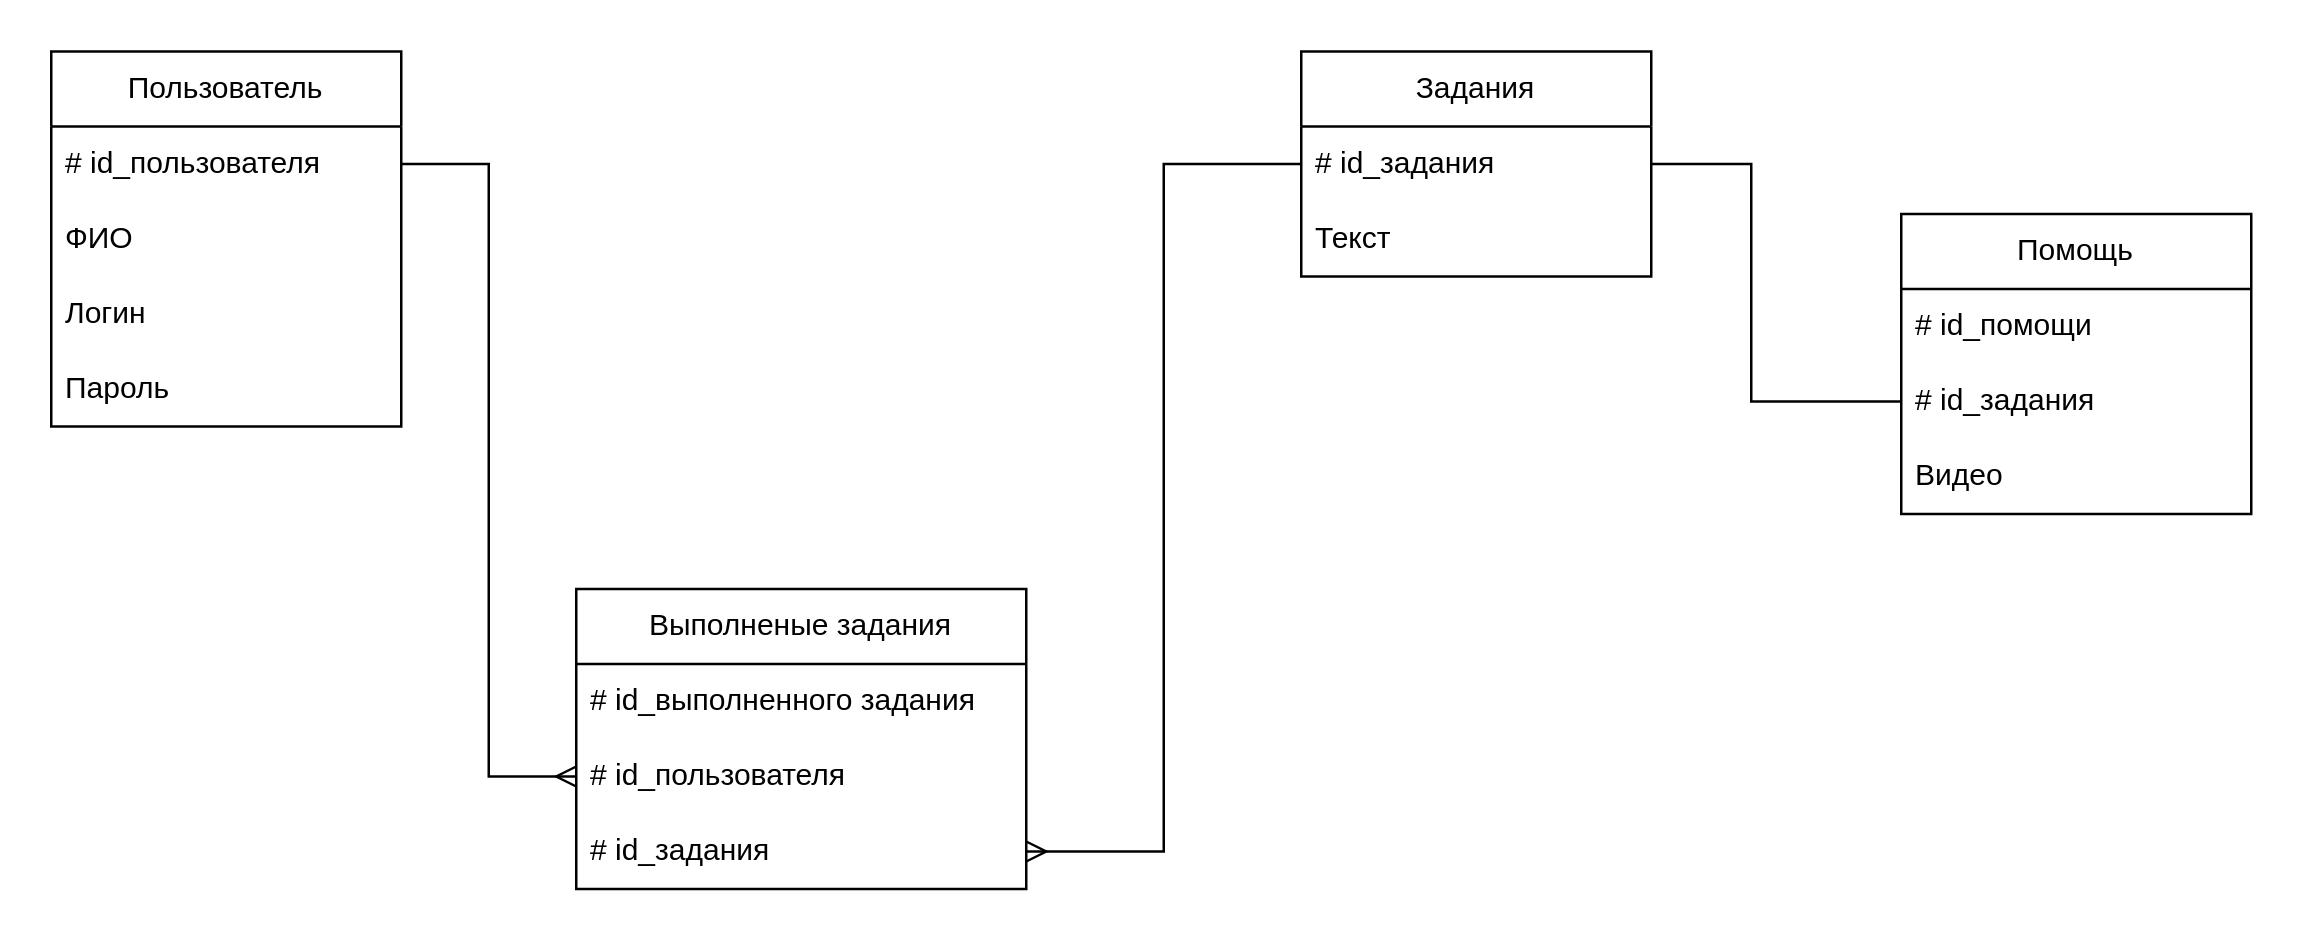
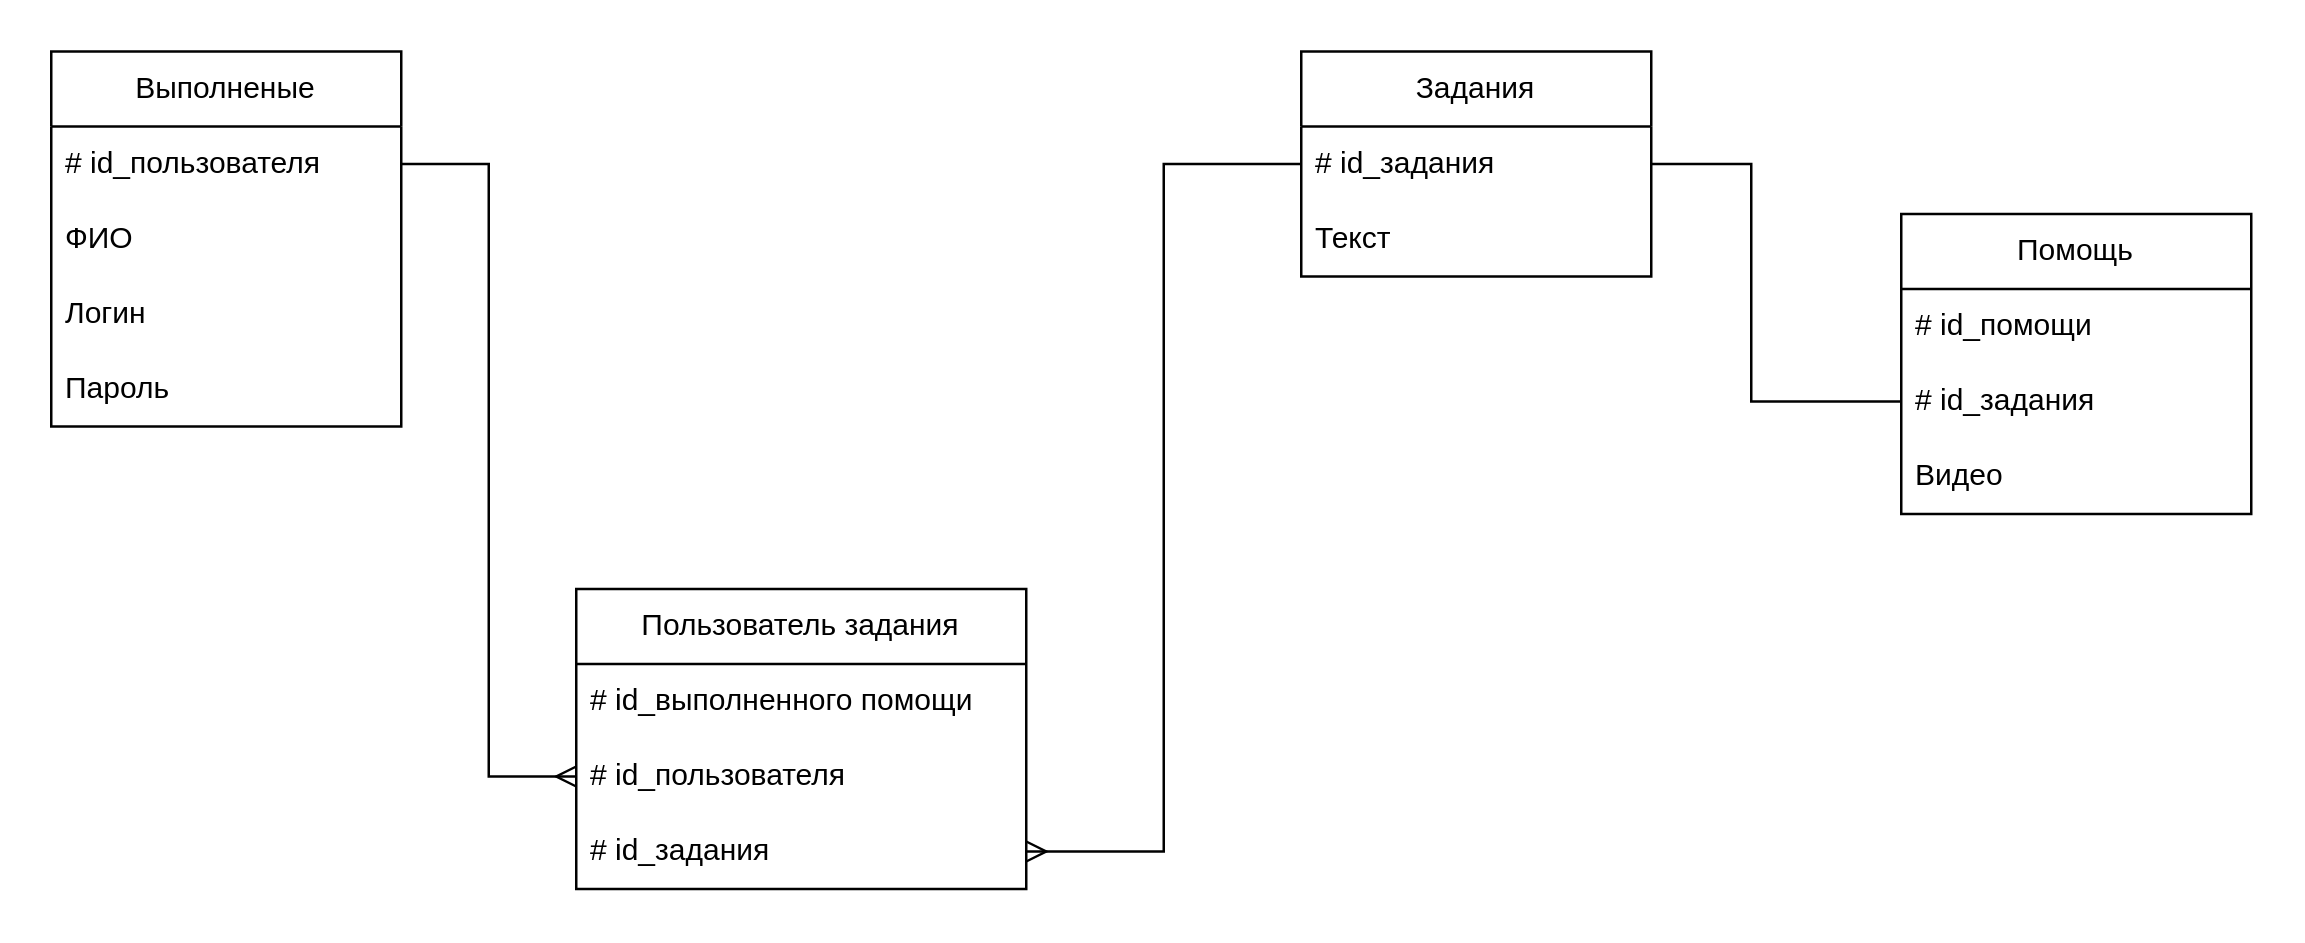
node "Пользователь": label "Пользователь" -> "Выполненые"
node "Выполненые задания": label "Выполненые задания" -> "Пользователь задания"
node "# id_выполненного задания": label "# id_выполненного задания" -> "# id_выполненного помощи"
